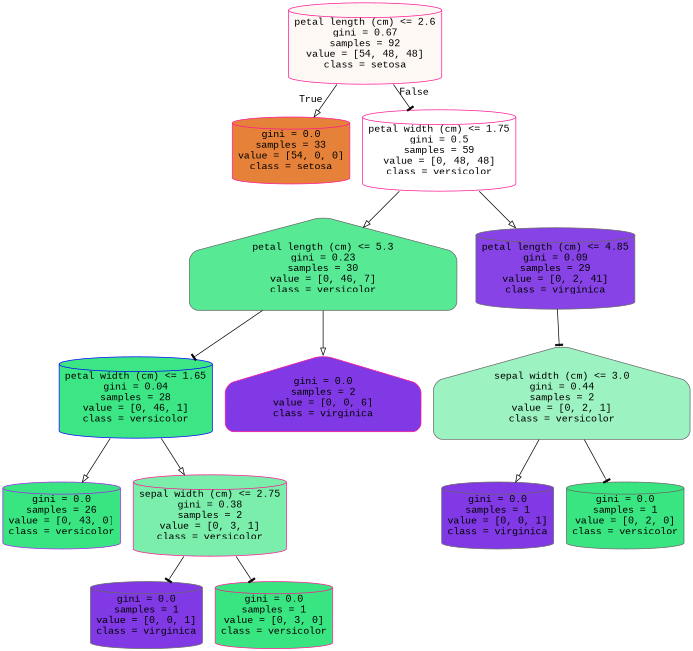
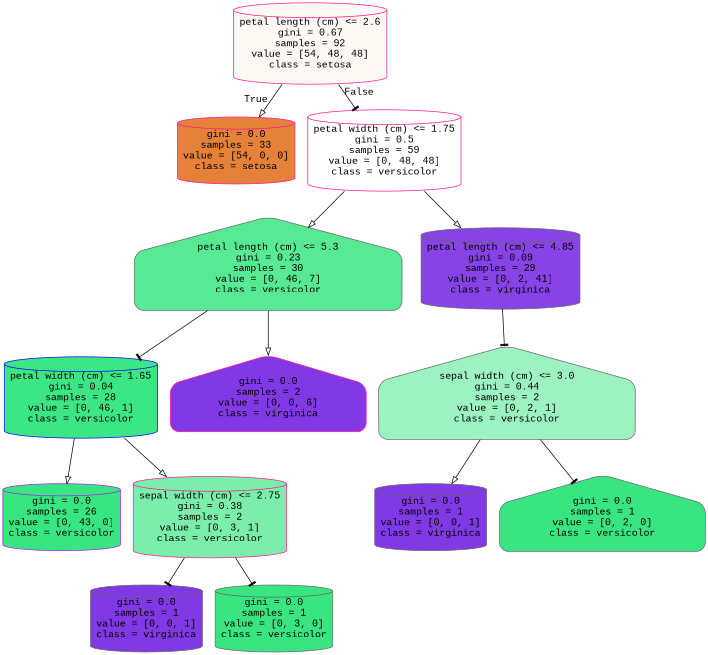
node "gini = 0.0 samples = 1 value = [0, 2, 0] class = versicolor": shape cylinder -> house
node "gini = 0.0 samples = 1 value = [0, 3, 0] class = versicolor": color deeppink -> gray40
